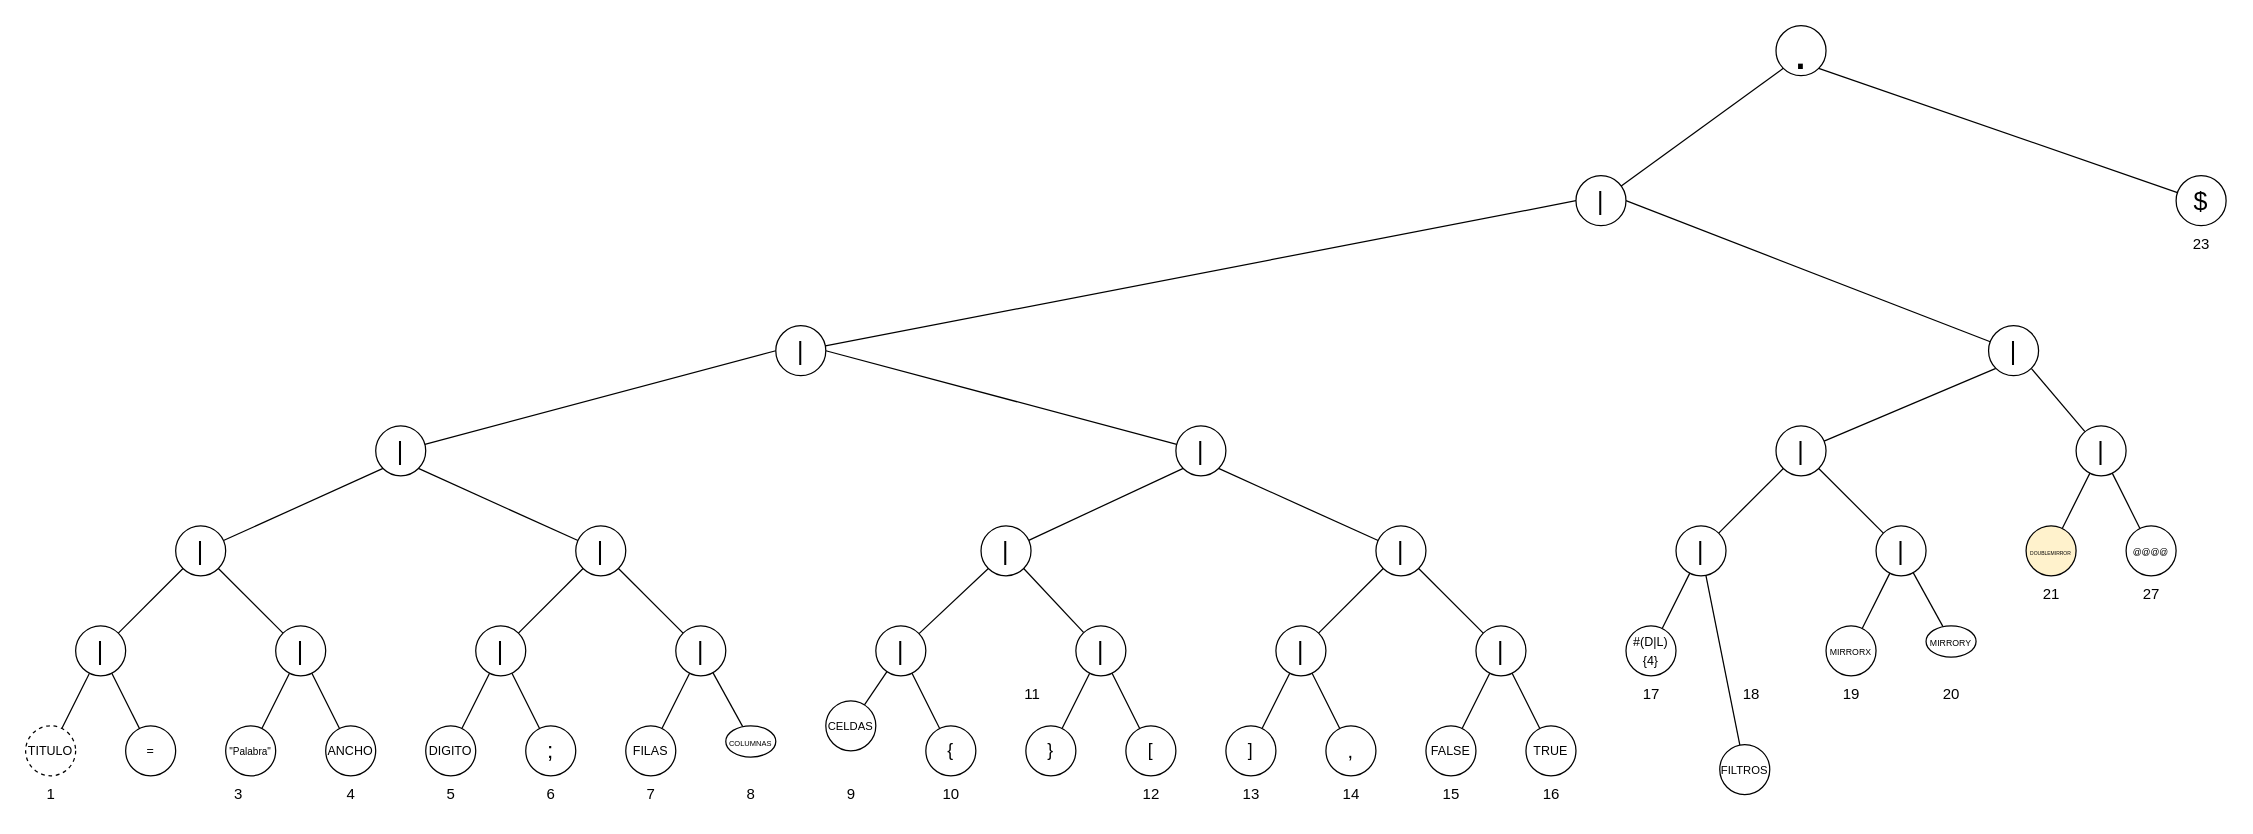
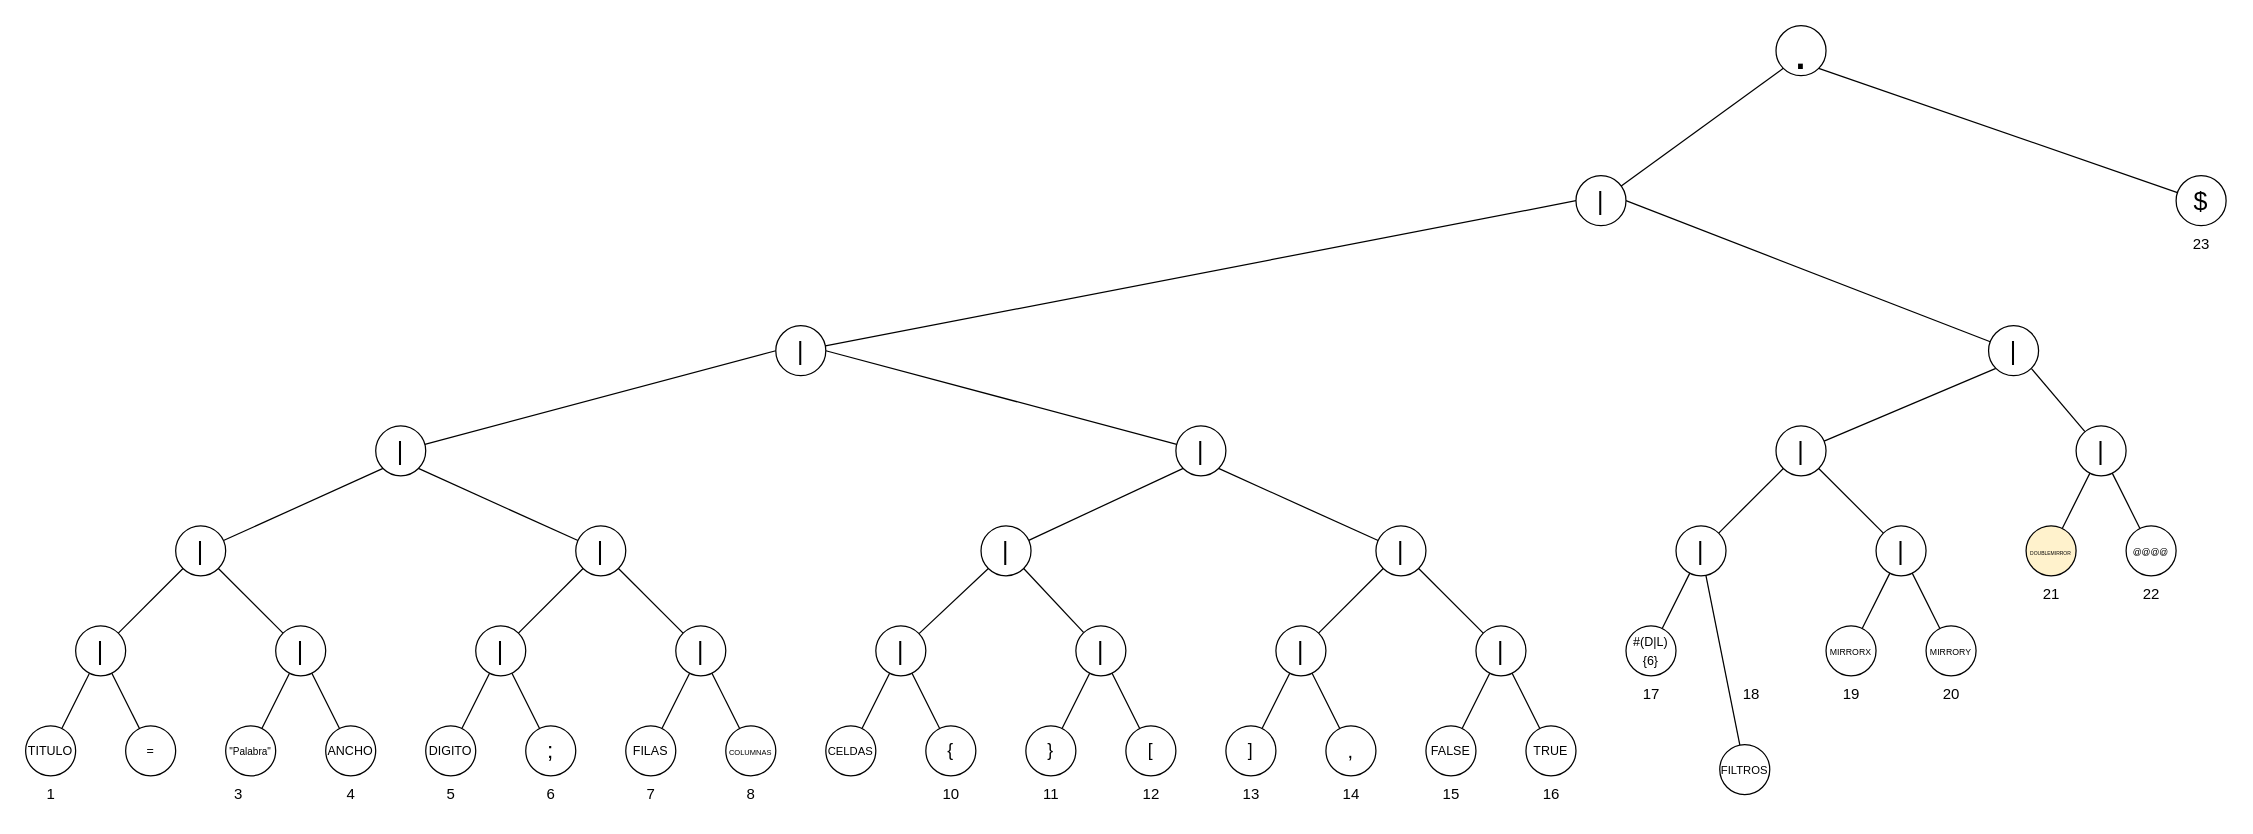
node "27": label "27" -> "22"
node "MIRRORY": size 50x31 -> 50x50
node "#(D|L){4}": label "#(D|L){4}" -> "#(D|L){6}"
node "11": moved (1032, 694) -> (1051, 794)
node "CELDAS": moved (851, 726) -> (851, 751)
node "COLUMNAS": size 50x31 -> 50x50
node "TITULO": style dashed -> solid
node "9": removed
